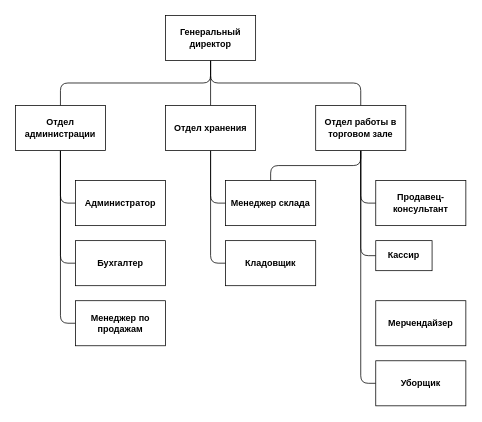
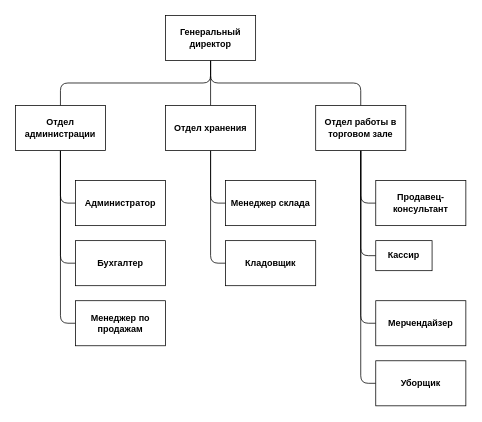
edge "Отдел работы в торговом зале" -- "Менеджер склада": now "Отдел работы в торговом зале" -- "Мерчендайзер"
